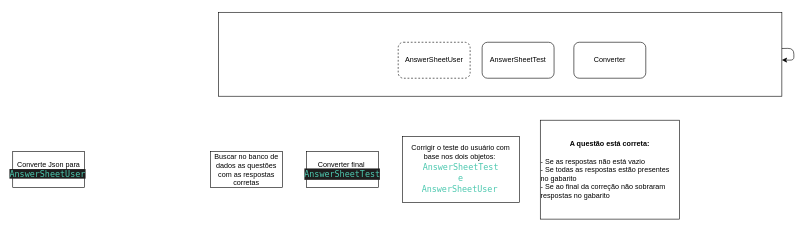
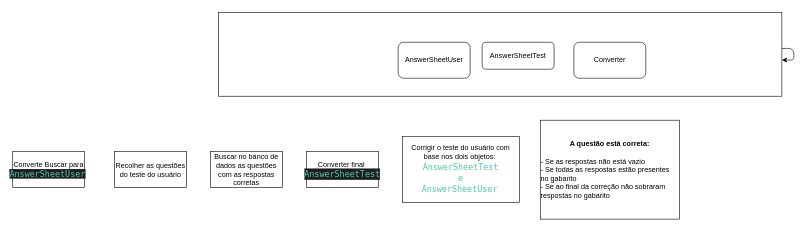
node "AnswerSheetUser": style dashed -> solid
node "AnswerSheetTest": size 72x36 -> 72x27
node "Converte Json para AnswerSheetUser": label "Converte Json para AnswerSheetUser" -> "Converte Buscar para AnswerSheetUser"
node "Recolher as questões do teste do usuário": added
